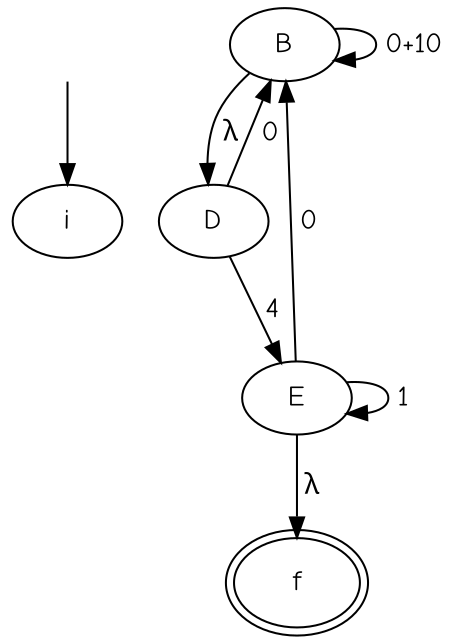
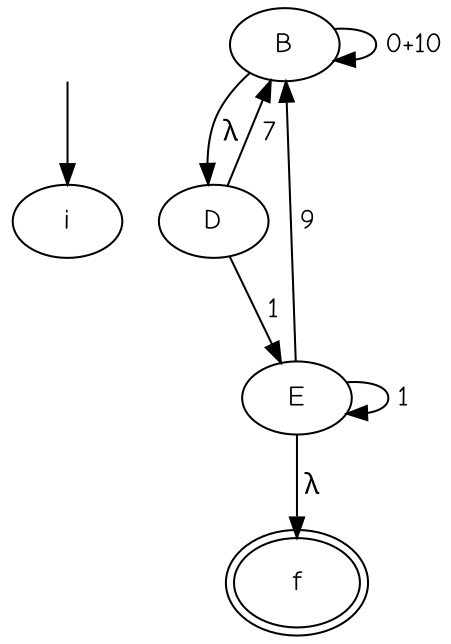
edge "D" -> "B": label " 0" -> " 7"
edge "E" -> "B": label " 0" -> " 9"
edge "D" -> "E": label " 4" -> " 1"
